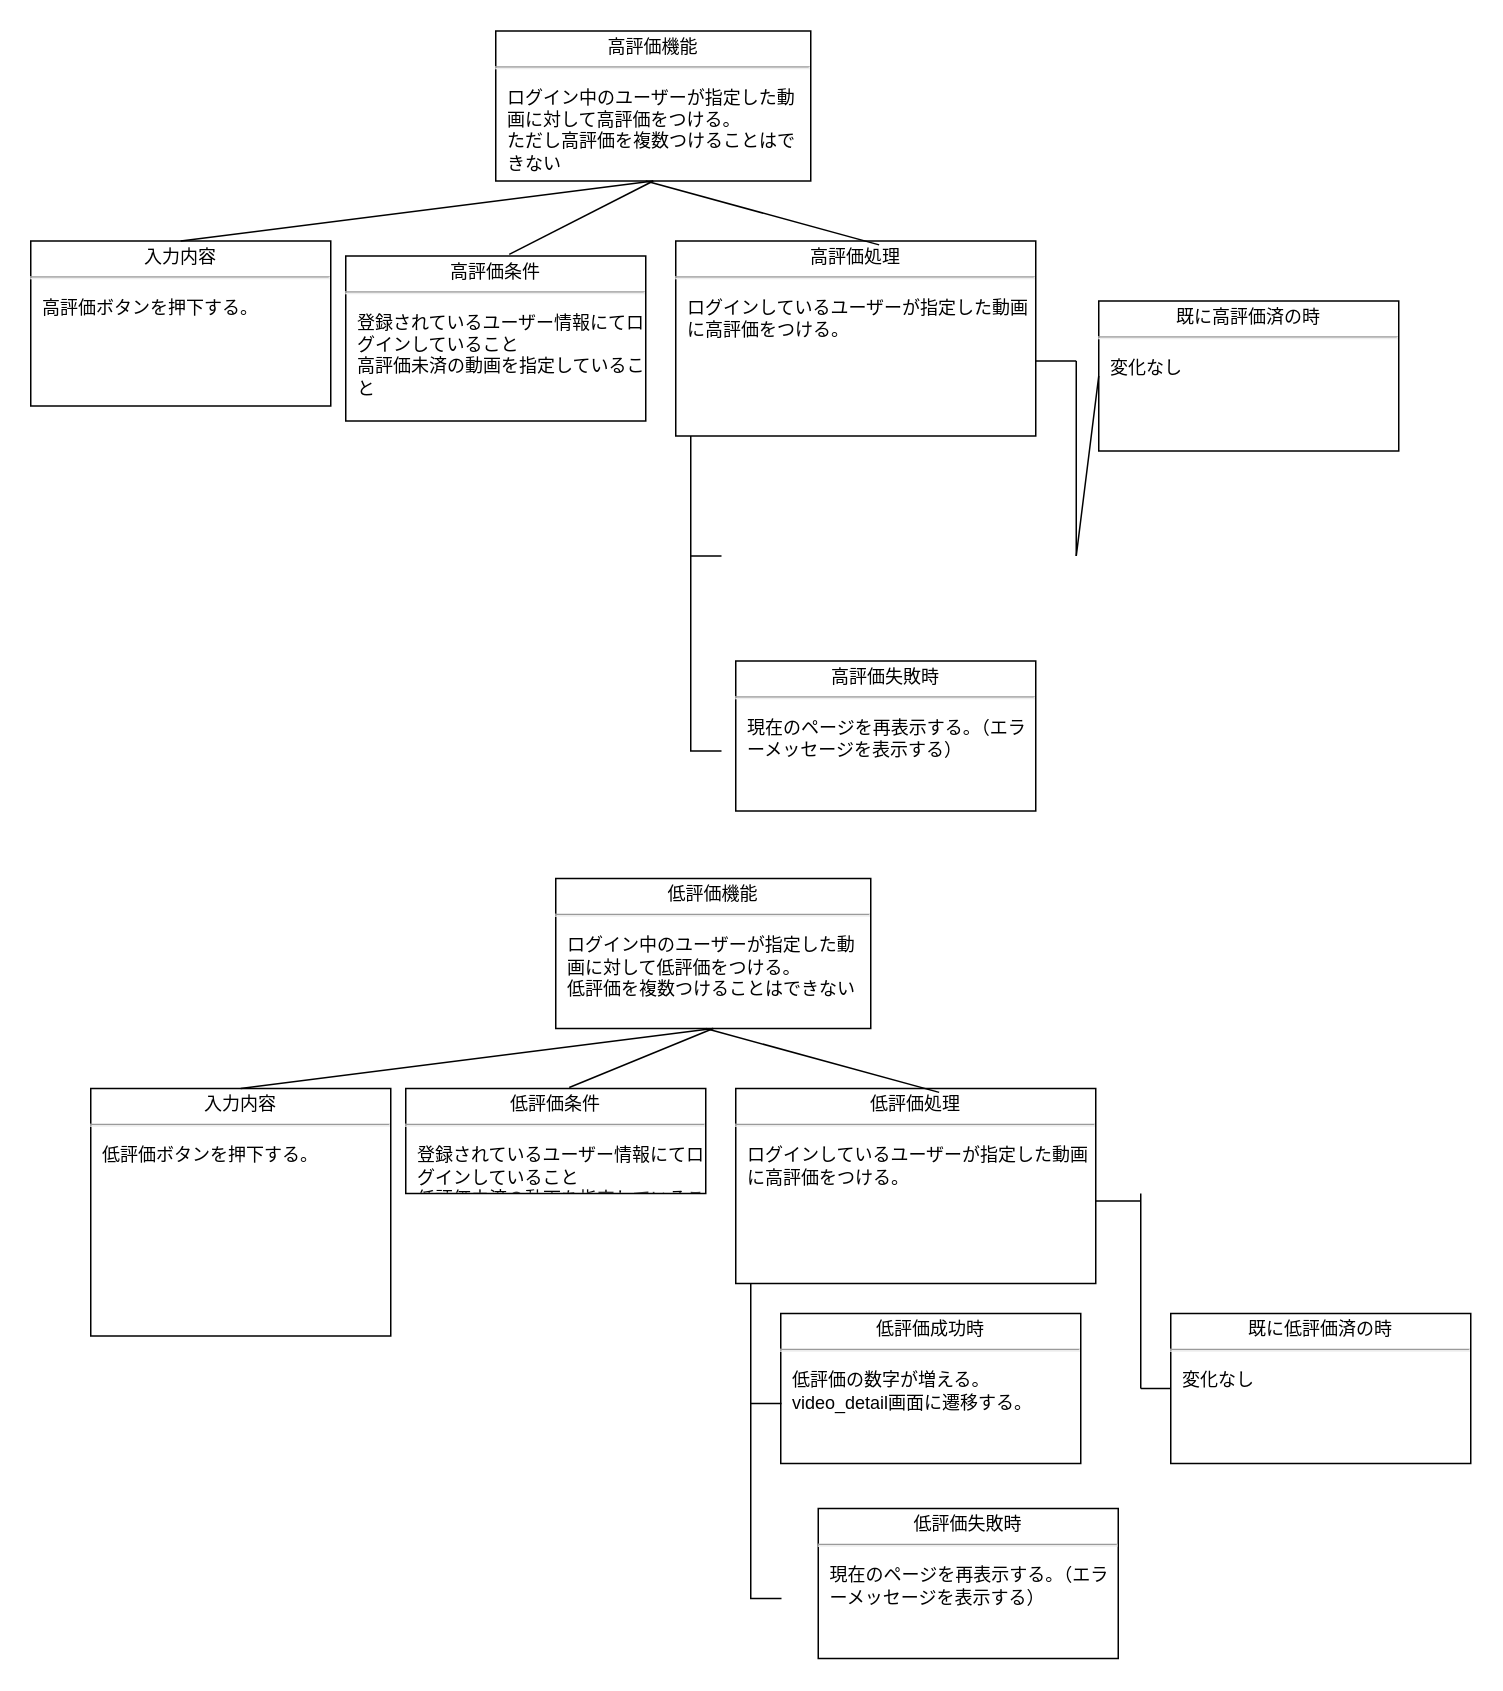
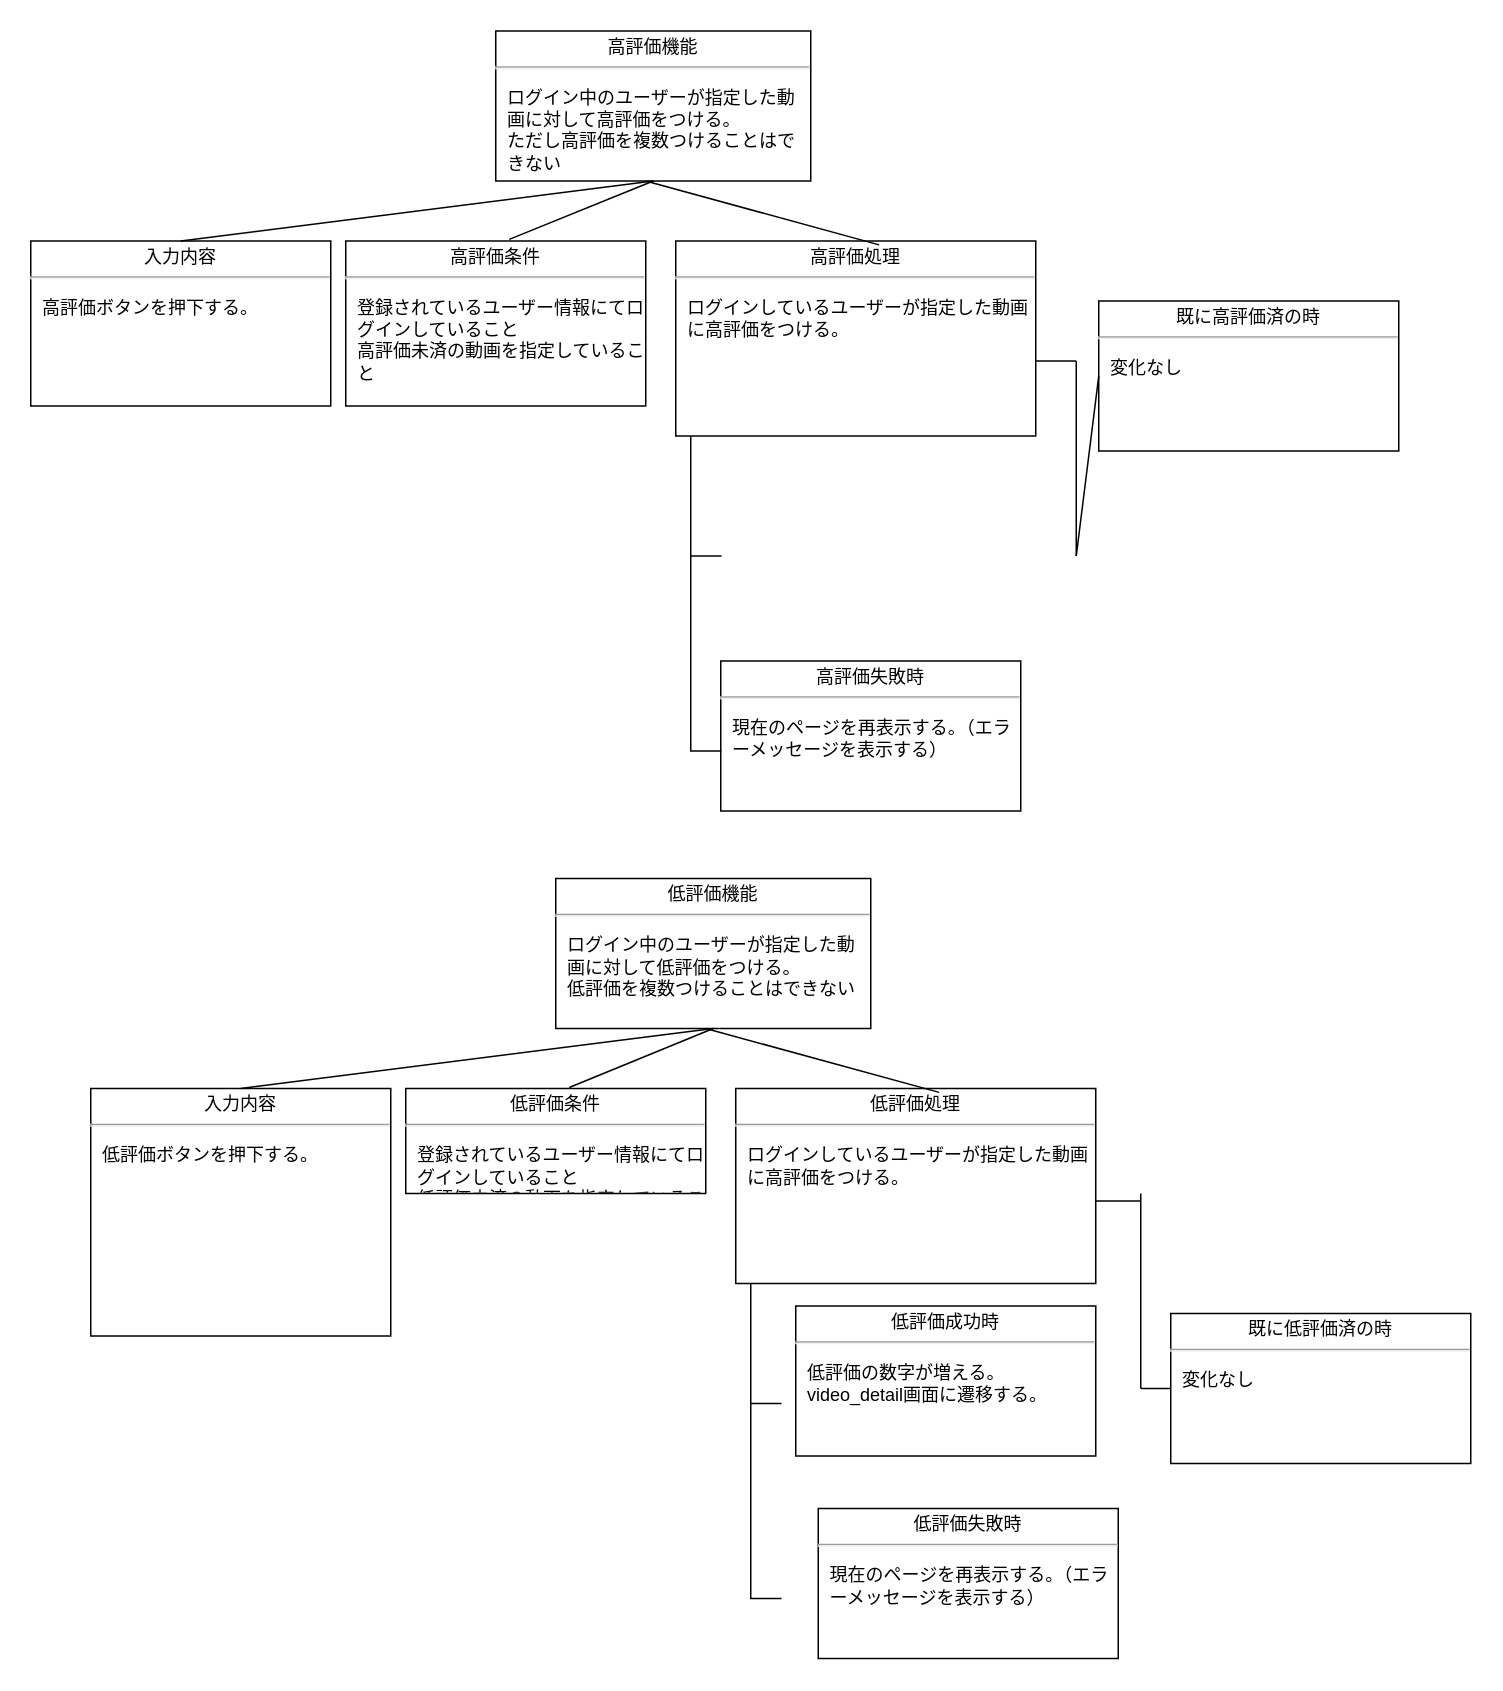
node "高評価条件 登録されているユーザー情報にてログインしていること 高評価未済の動画を指定していること": moved (496, 338) -> (496, 323)
node "高評価失敗時 現在のページを再表示する。（エラーメッセージを表示する）": moved (886, 736) -> (871, 736)
node "低評価成功時 低評価の数字が増える。 video_detail画面に遷移する。": moved (931, 1388) -> (946, 1381)
